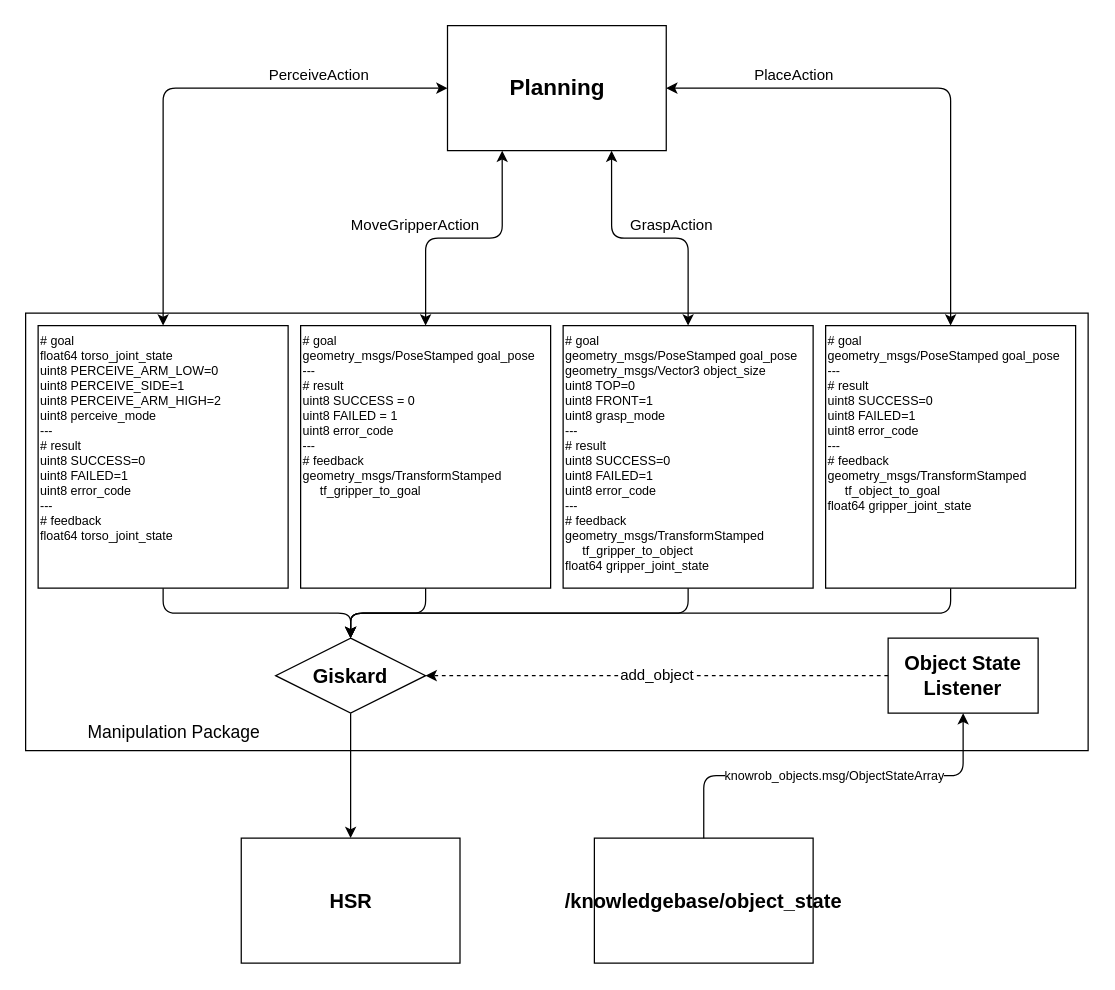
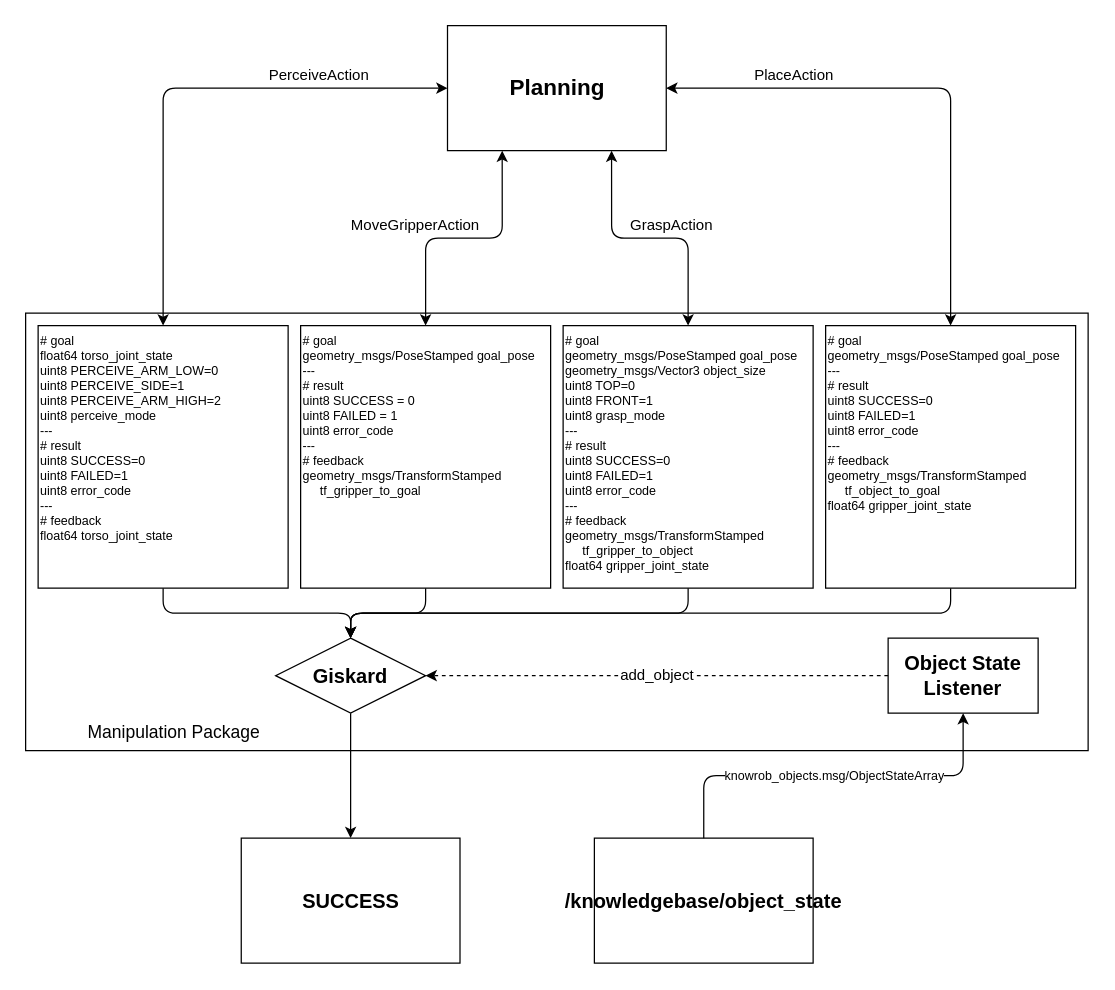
node "HSR": label "HSR" -> "SUCCESS"
